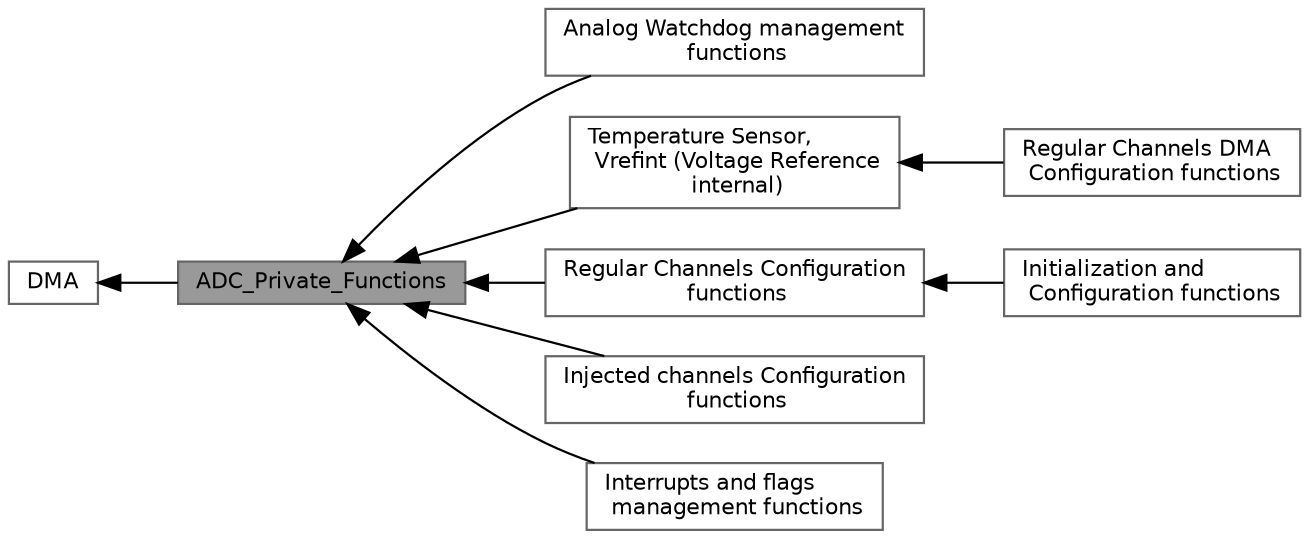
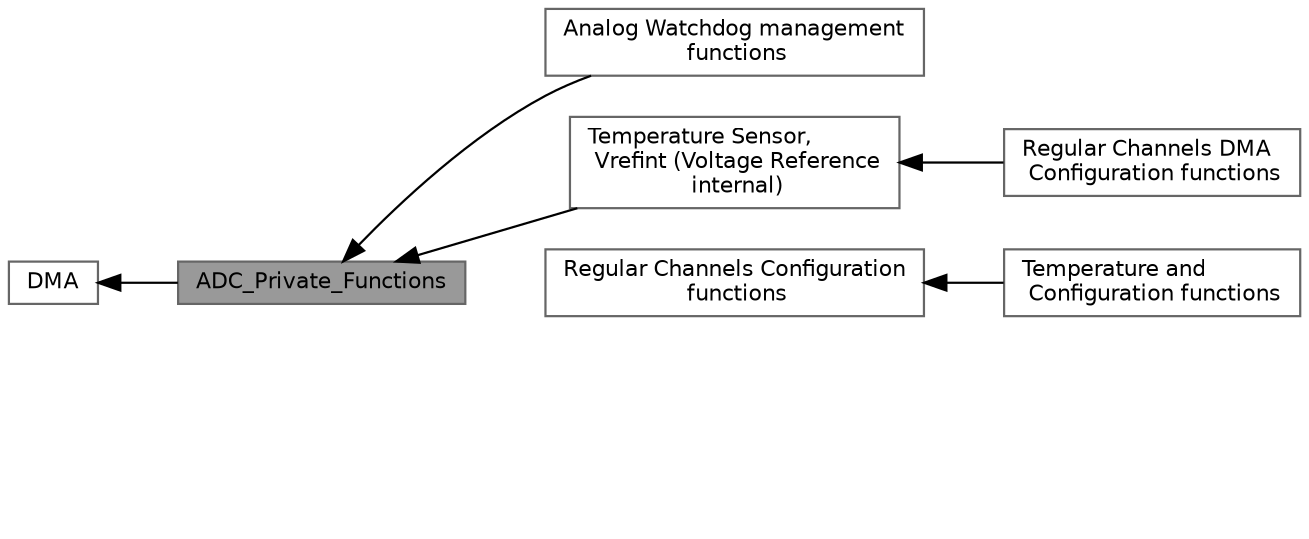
edge "Regular Channels Configuration functions" -> "ADC_Private_Functions": removed
node "Initialization and Configuration functions": label "Initialization and Configuration functions" -> "Temperature and Configuration functions"
node "Injected channels Configuration functions": removed
node "Interrupts and flags management functions": removed
